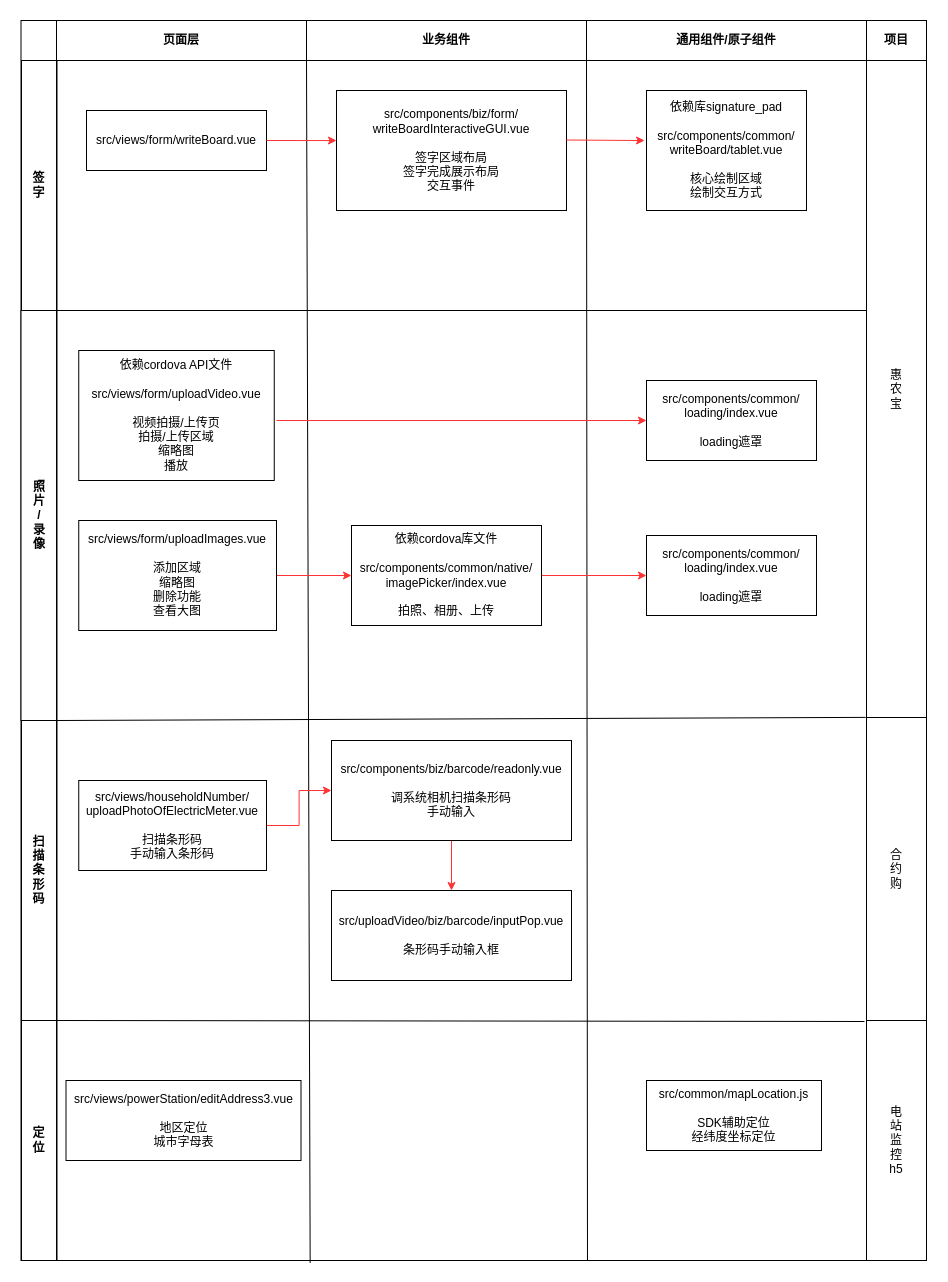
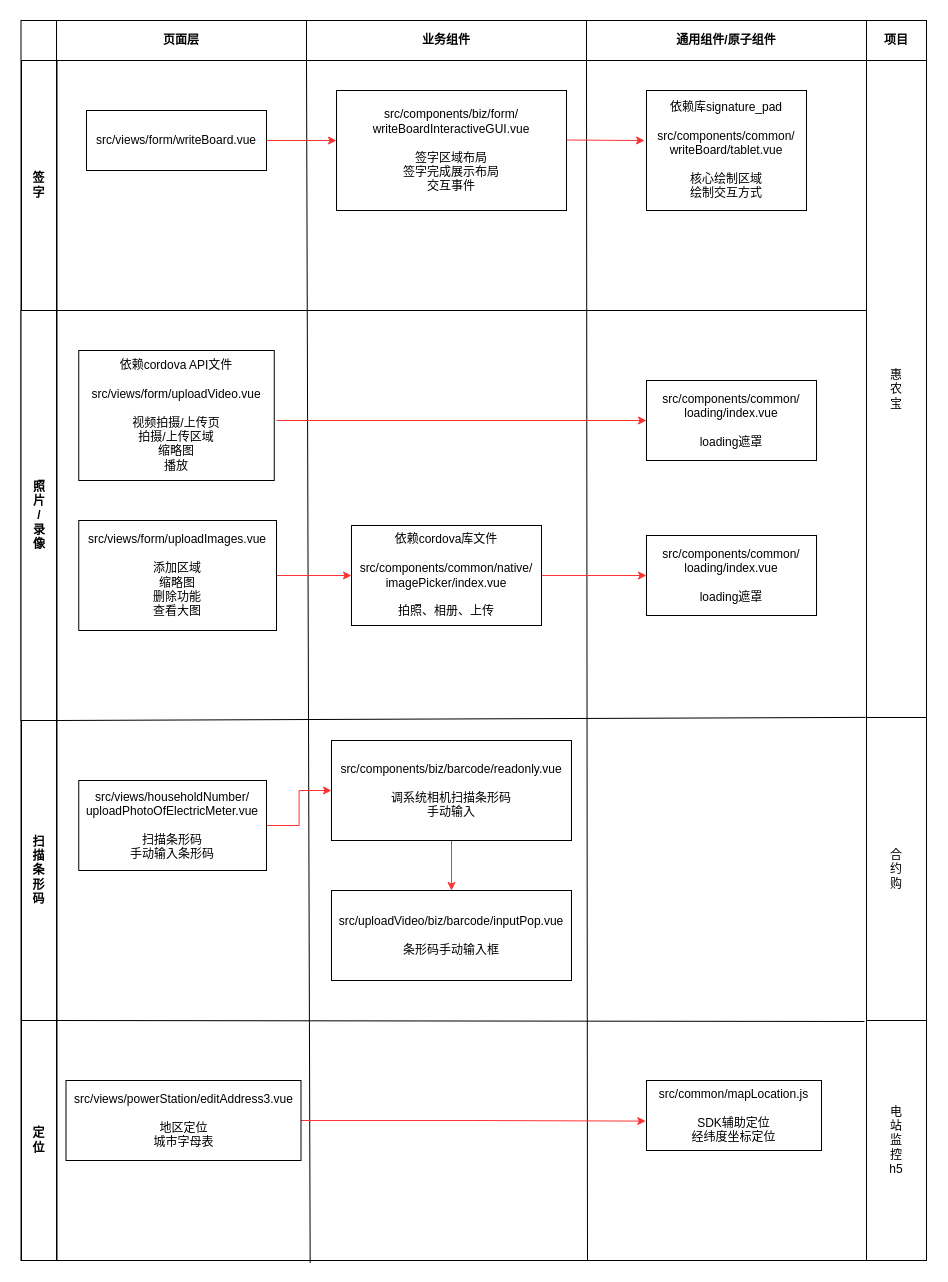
edge "src/views/powerStation/editAddress3.vue 地区定位 城市字母表" -> "src/common/mapLocation.js SDK辅助定位 经纬度坐标定位": added
